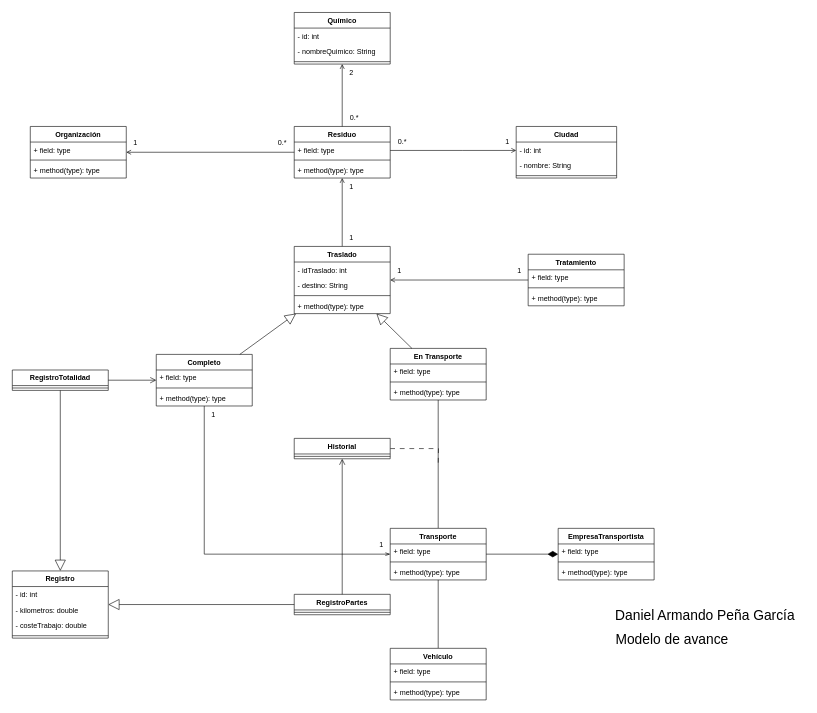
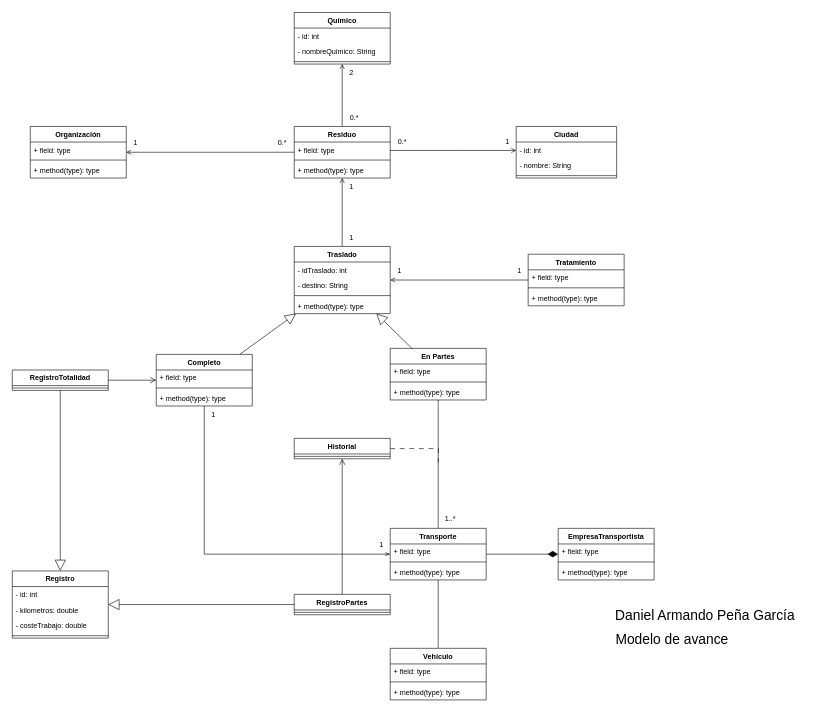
node "En Transporte": label "En Transporte" -> "En Partes"
node "1..*": added
